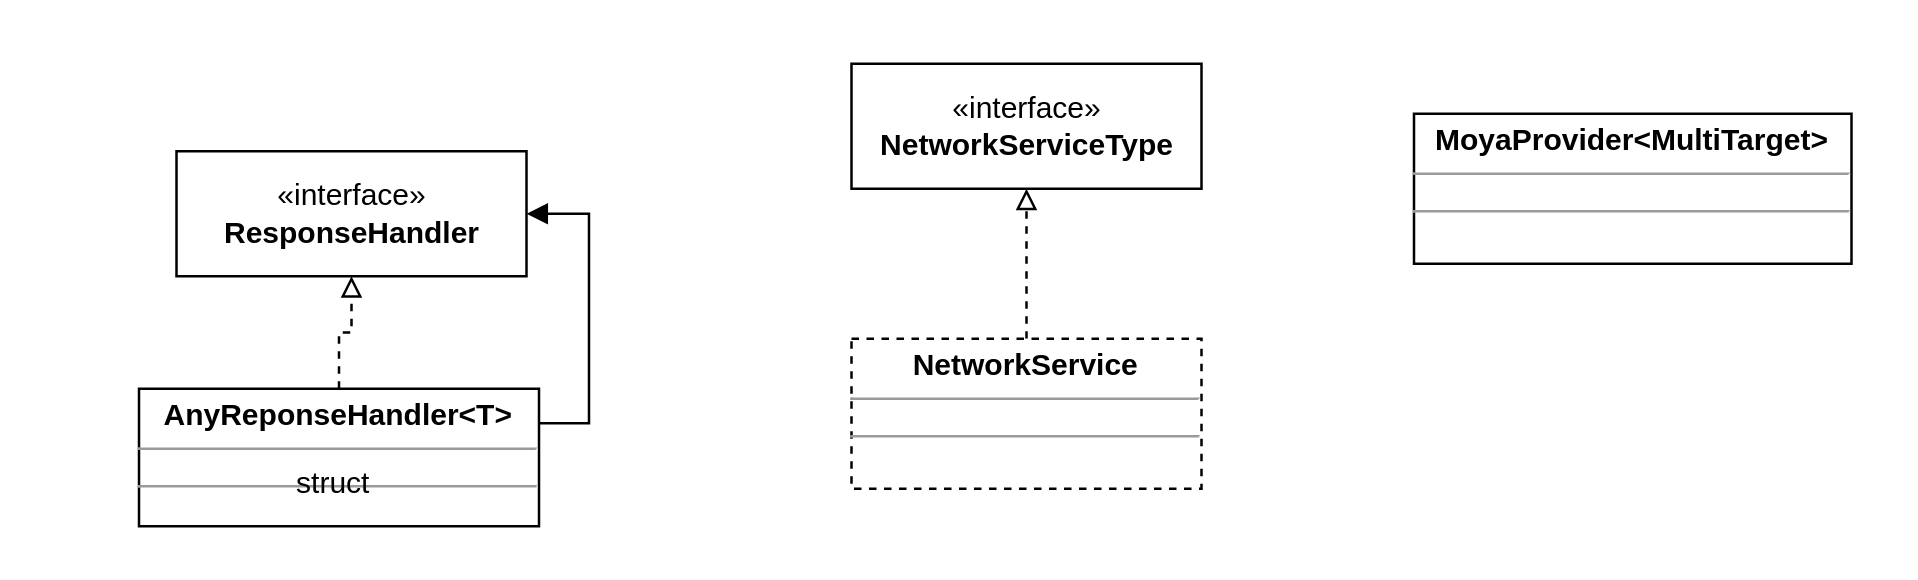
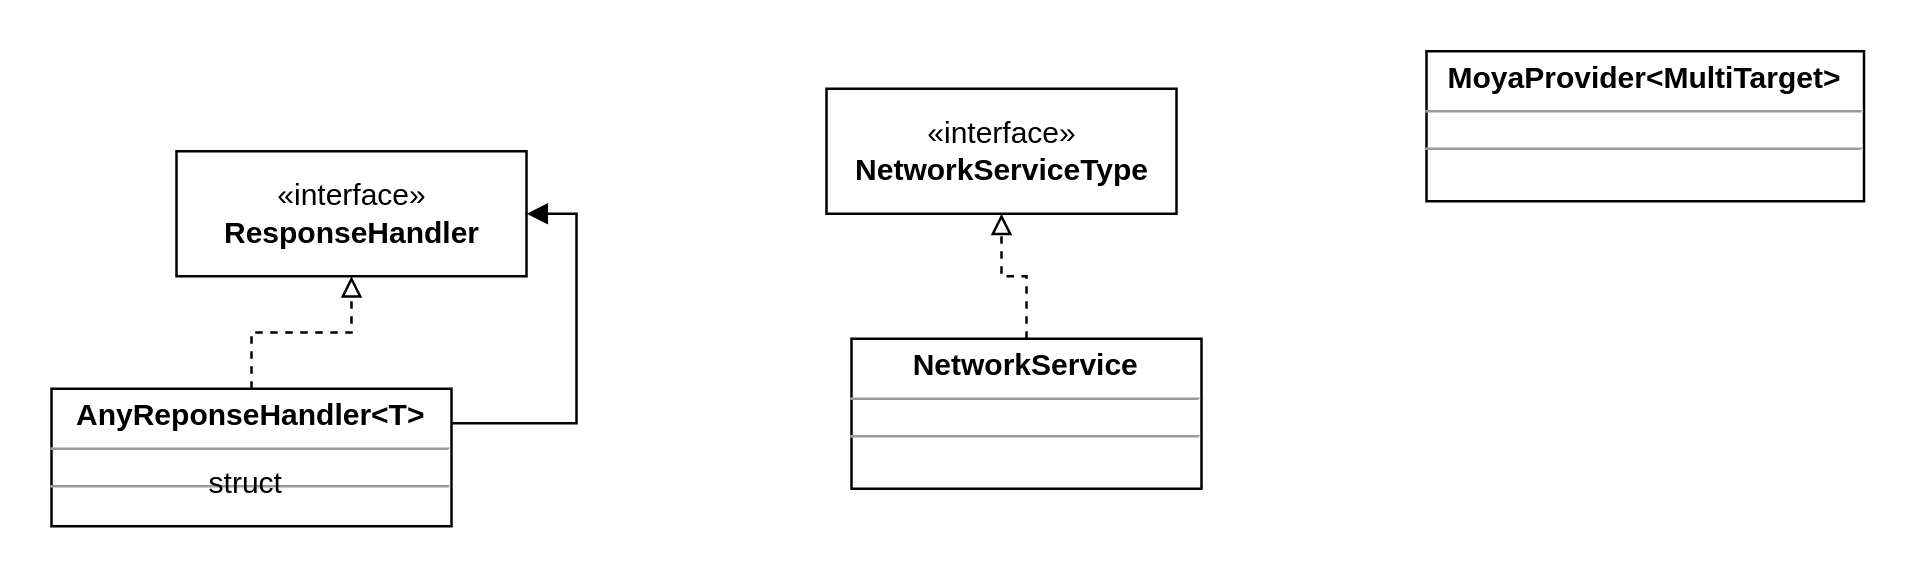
node "«interface» NetworkServiceType": moved (1026, 126) -> (1001, 151)
node "MoyaProvider<MultiTarget>": moved (1633, 189) -> (1645, 126)
node "NetworkService": style dashed -> solid
node "AnyReponseHandler<T> struct": moved (339, 458) -> (251, 458)
